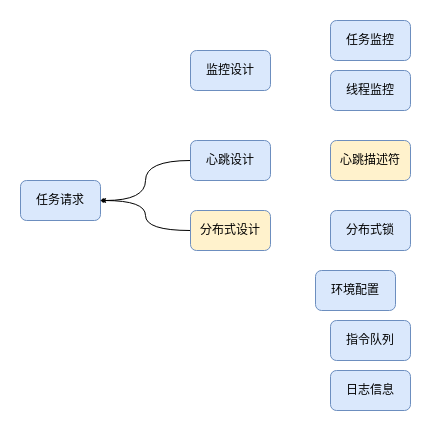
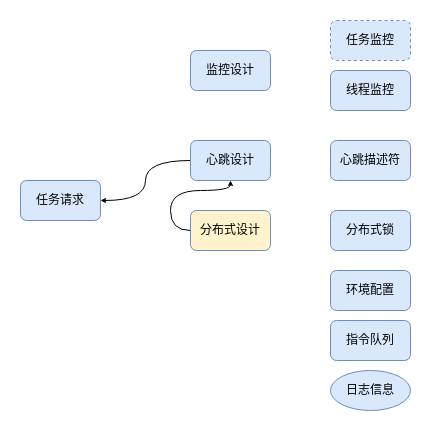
node "任务监控": style solid -> dashed
node "心跳描述符": fillcolor #fff2cc -> #dae8fc
edge "心跳设计" -> "任务请求": arrowhead diamond -> classic
edge "分布式设计" -> "任务请求": now "分布式设计" -> "心跳设计"
node "环境配置": moved (356, 291) -> (371, 291)
node "日志信息": shape rounded rectangle -> ellipse
